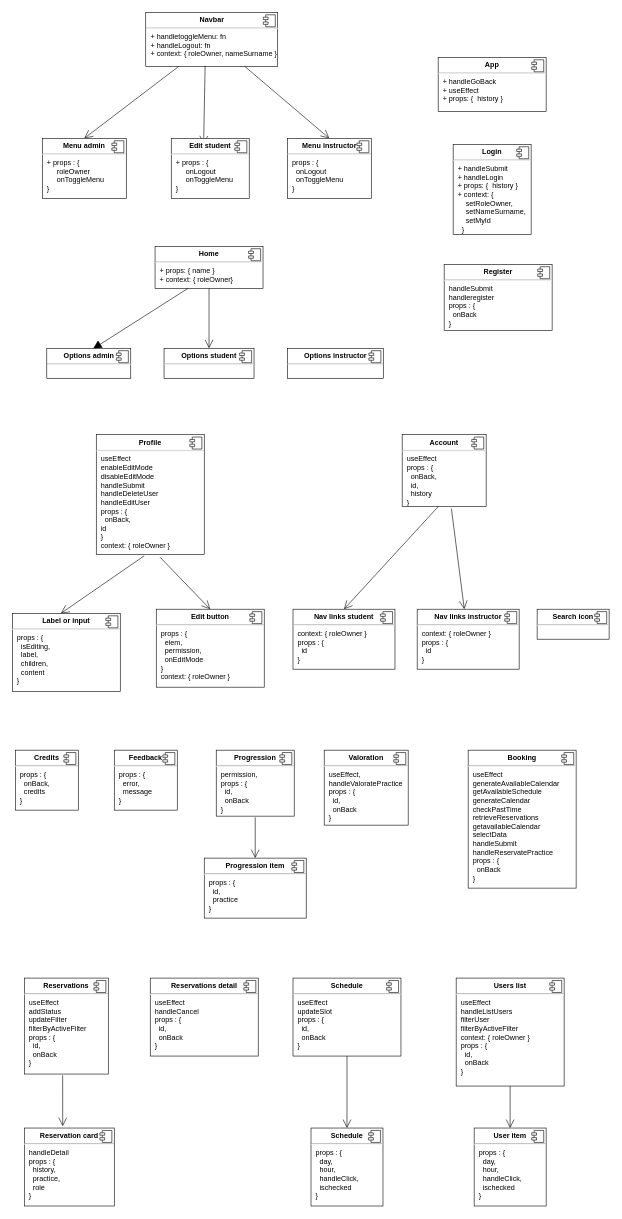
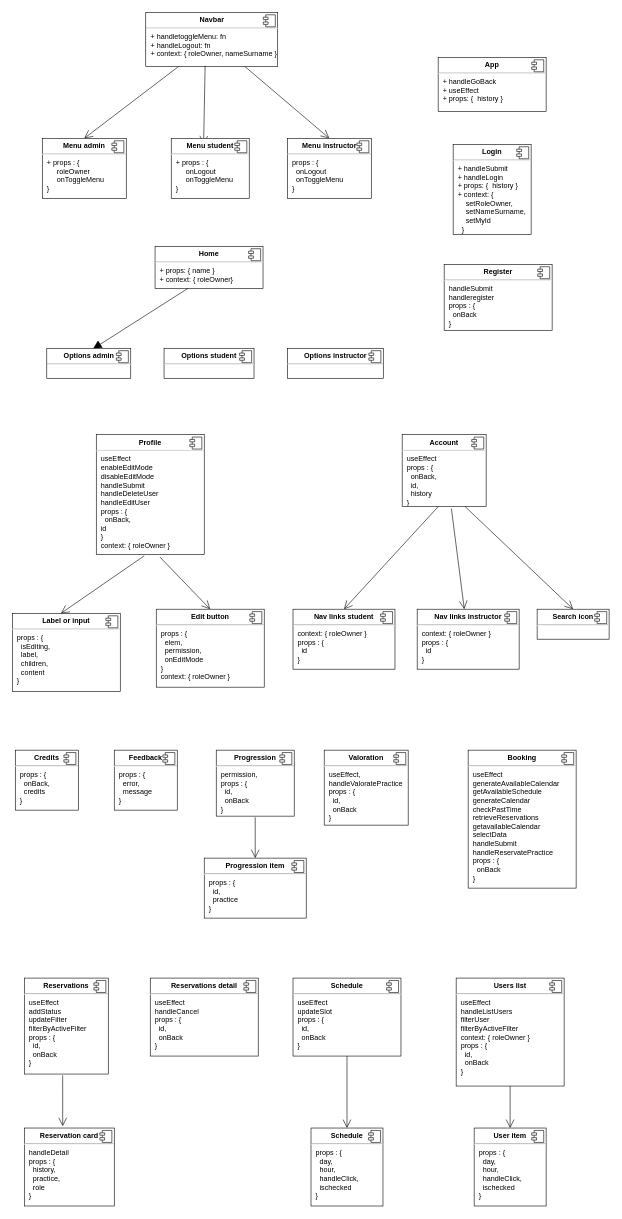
node "Edit student + props : { onLogout onToggleMenu }": label "Edit student + props : { onLogout onToggleMenu }" -> "Menu student + props : { onLogout onToggleMenu }"
edge "Home + props: { name } + context: { roleOwner}" -> "Options student": removed
edge "Account useEffect props : { onBack, id, history }" -> "Search icon": added
